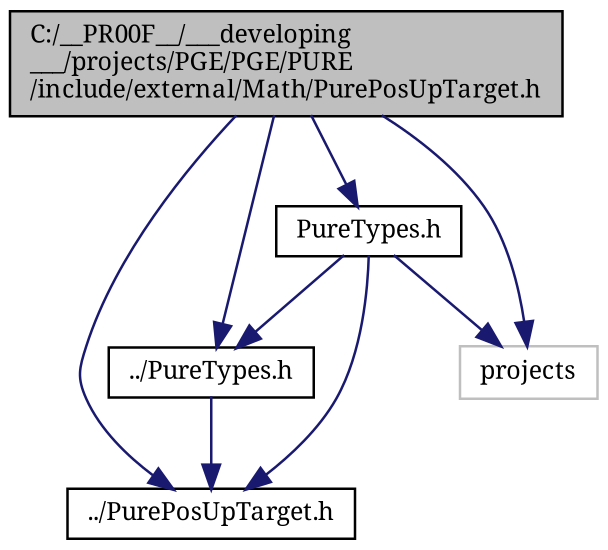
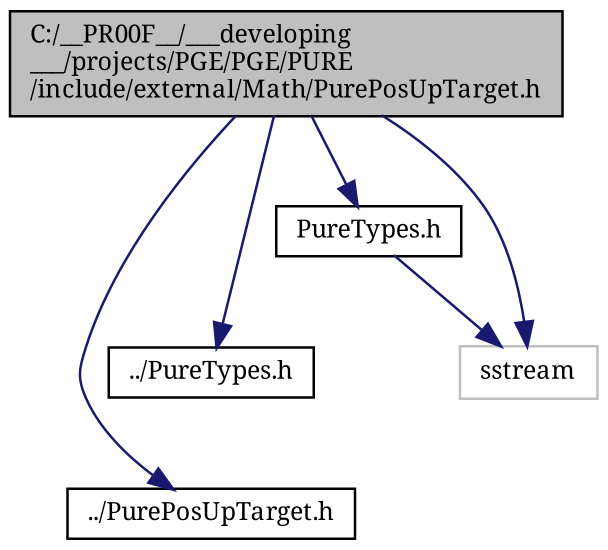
edge "PureTypes.h" -> "../PureTypes.h": removed
node "projects": label "projects" -> "sstream"
edge "PureTypes.h" -> "../PurePosUpTarget.h": removed
edge "../PureTypes.h" -> "../PurePosUpTarget.h": removed
